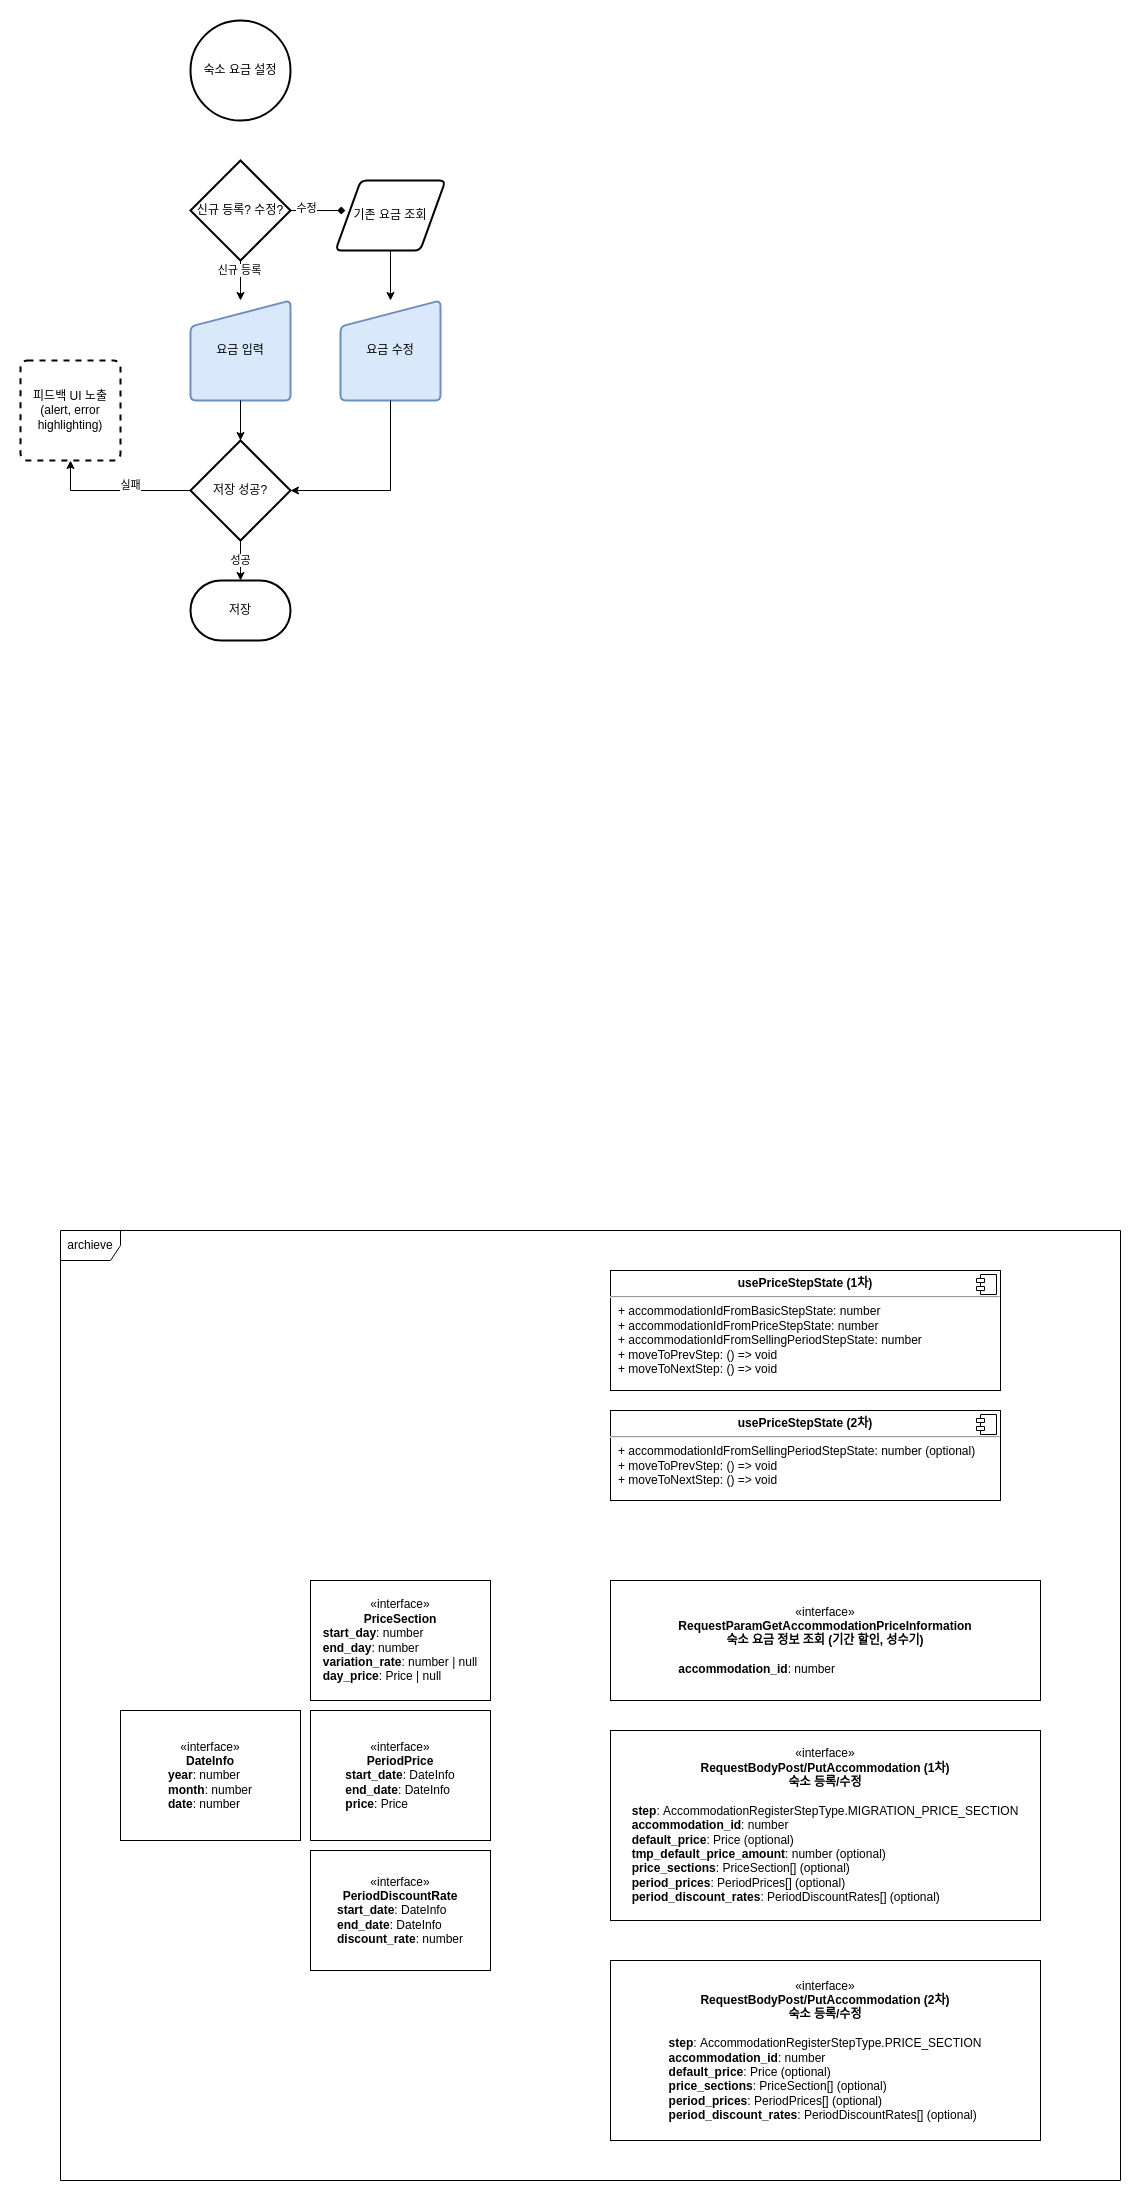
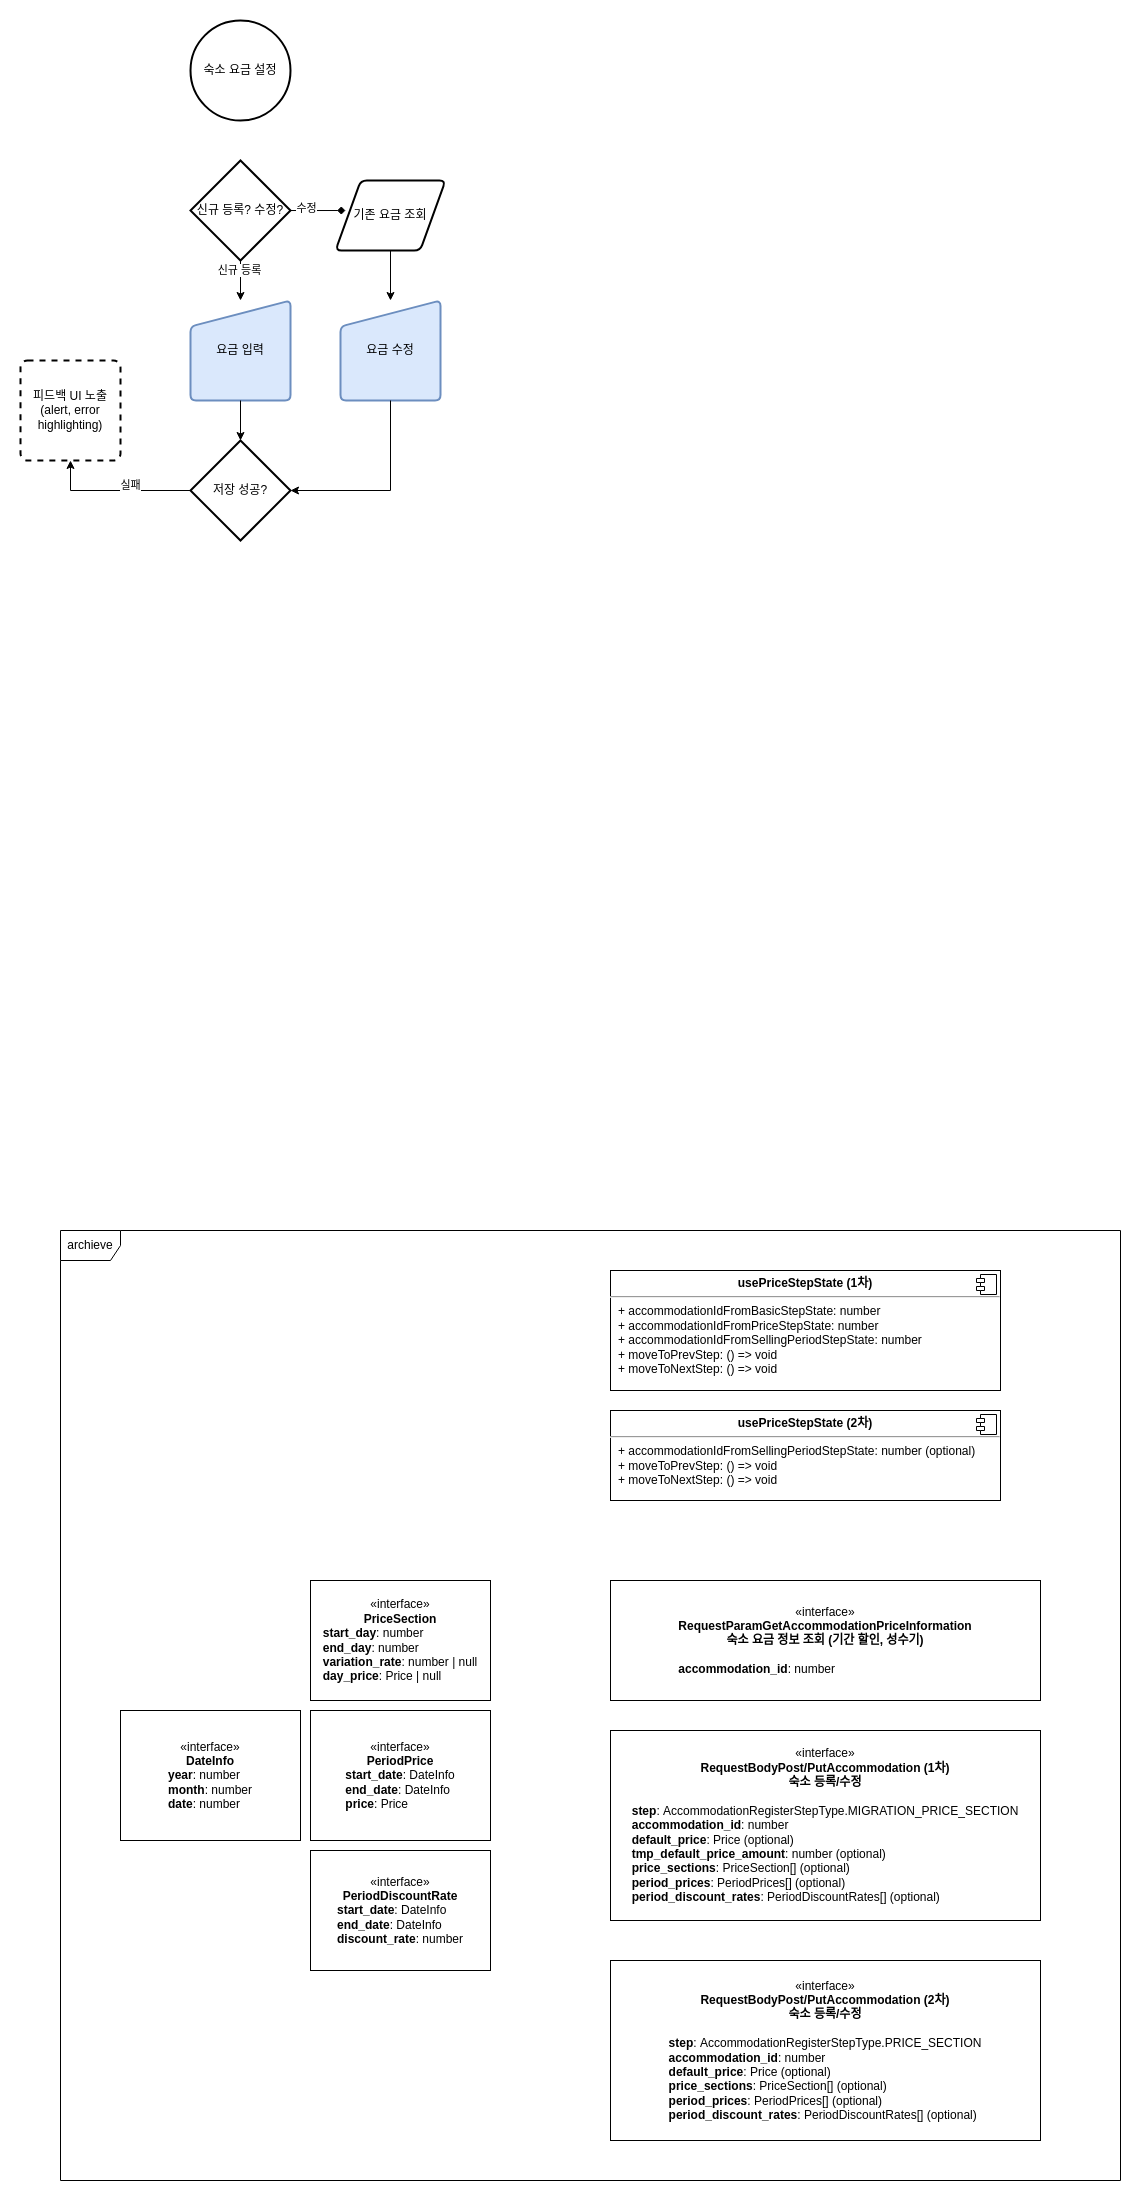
edge "저장 성공?" -> "저장": removed, label "성공"
node "저장": removed
